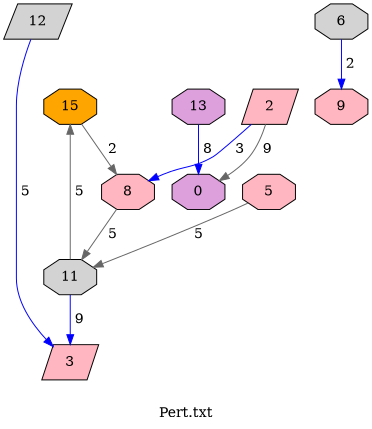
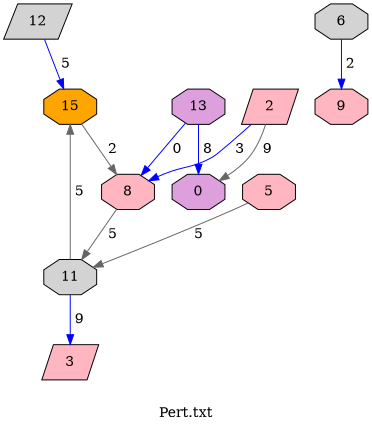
edge "13" -> "8": added, label "0"
edge "12" -> "3": now "12" -> "15"
